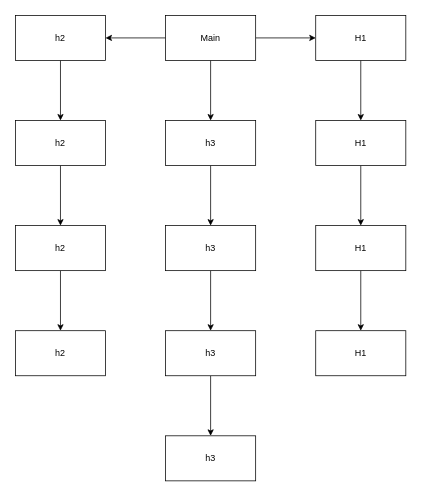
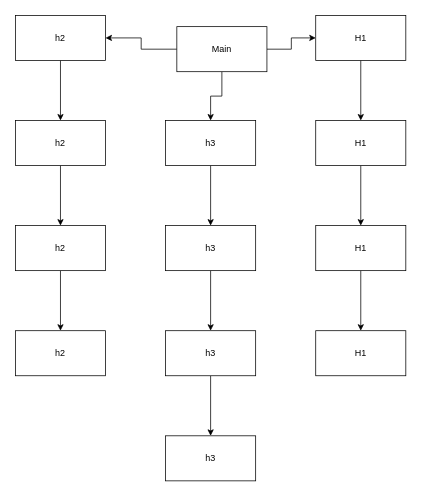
node "Main": moved (210, 38) -> (222, 49)
